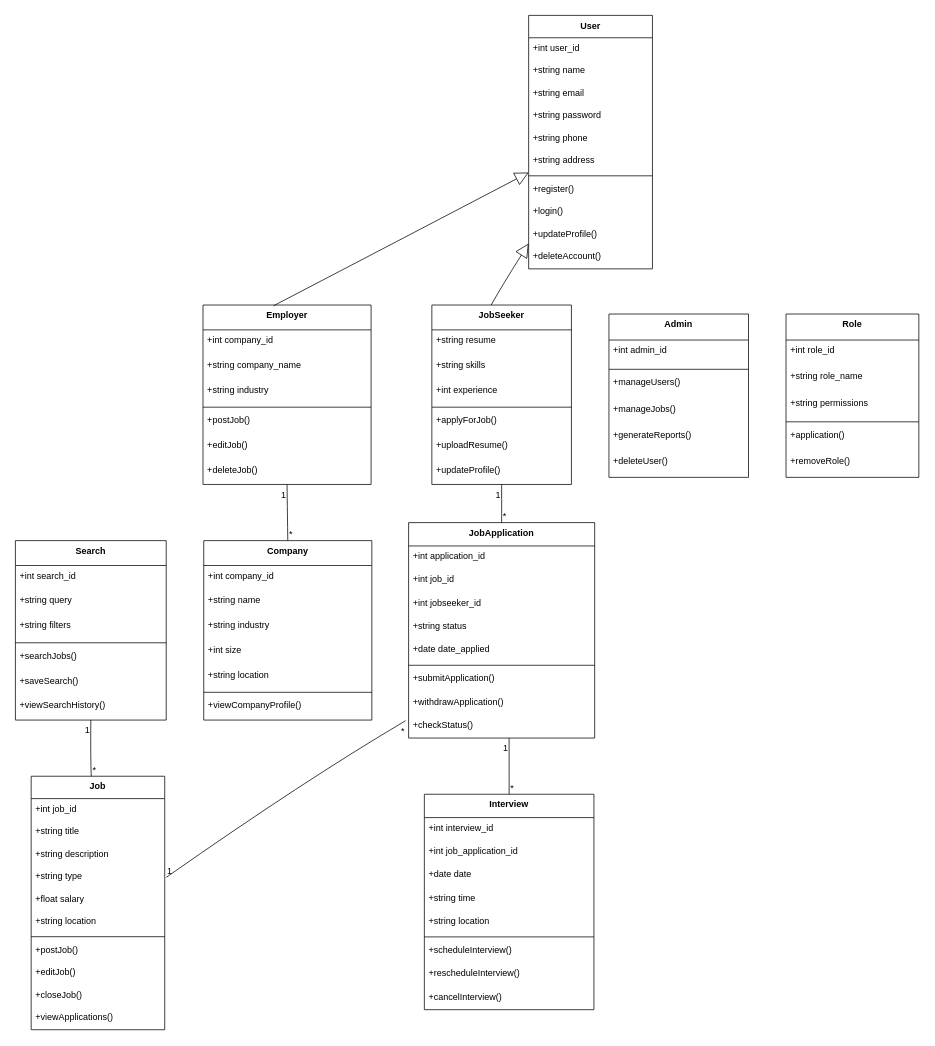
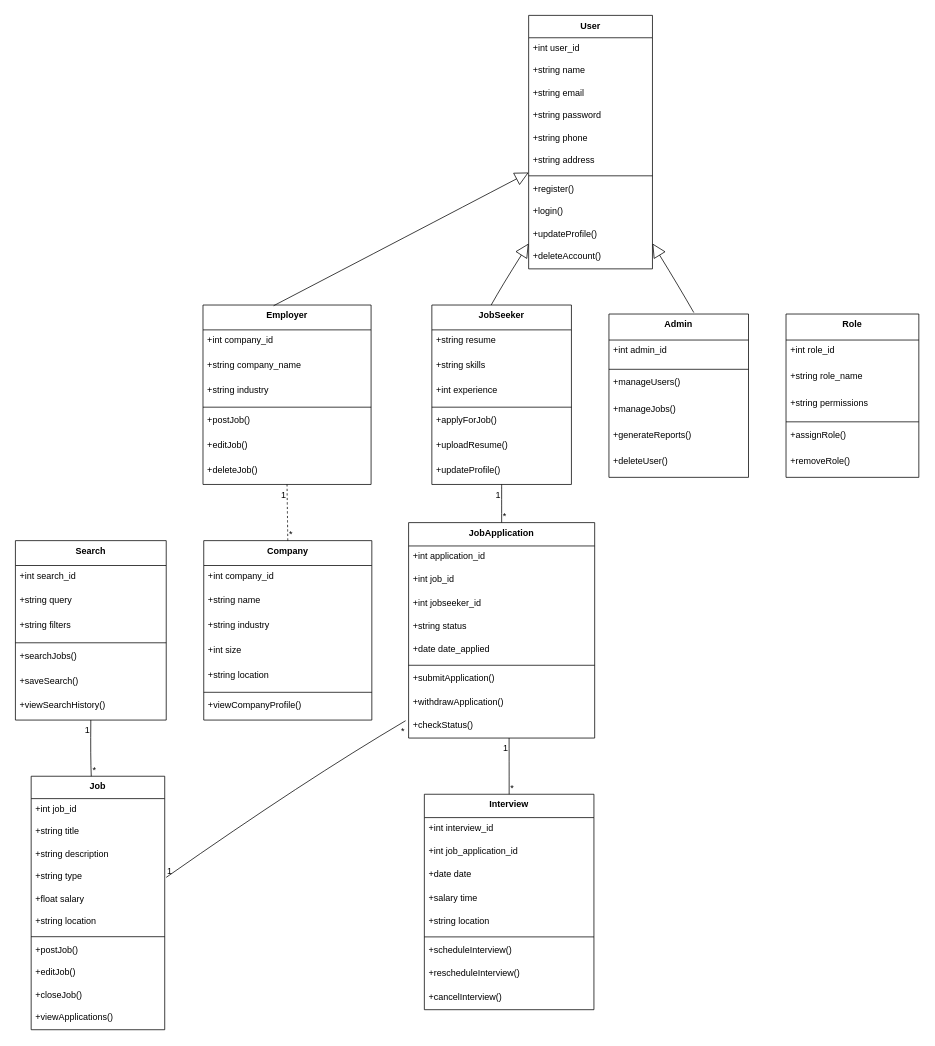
edge "Admin" -> "User": added
node "+application()": label "+application()" -> "+assignRole()"
edge "Employer" -- "Company": style solid -> dashed
node "+string time": label "+string time" -> "+salary time"
